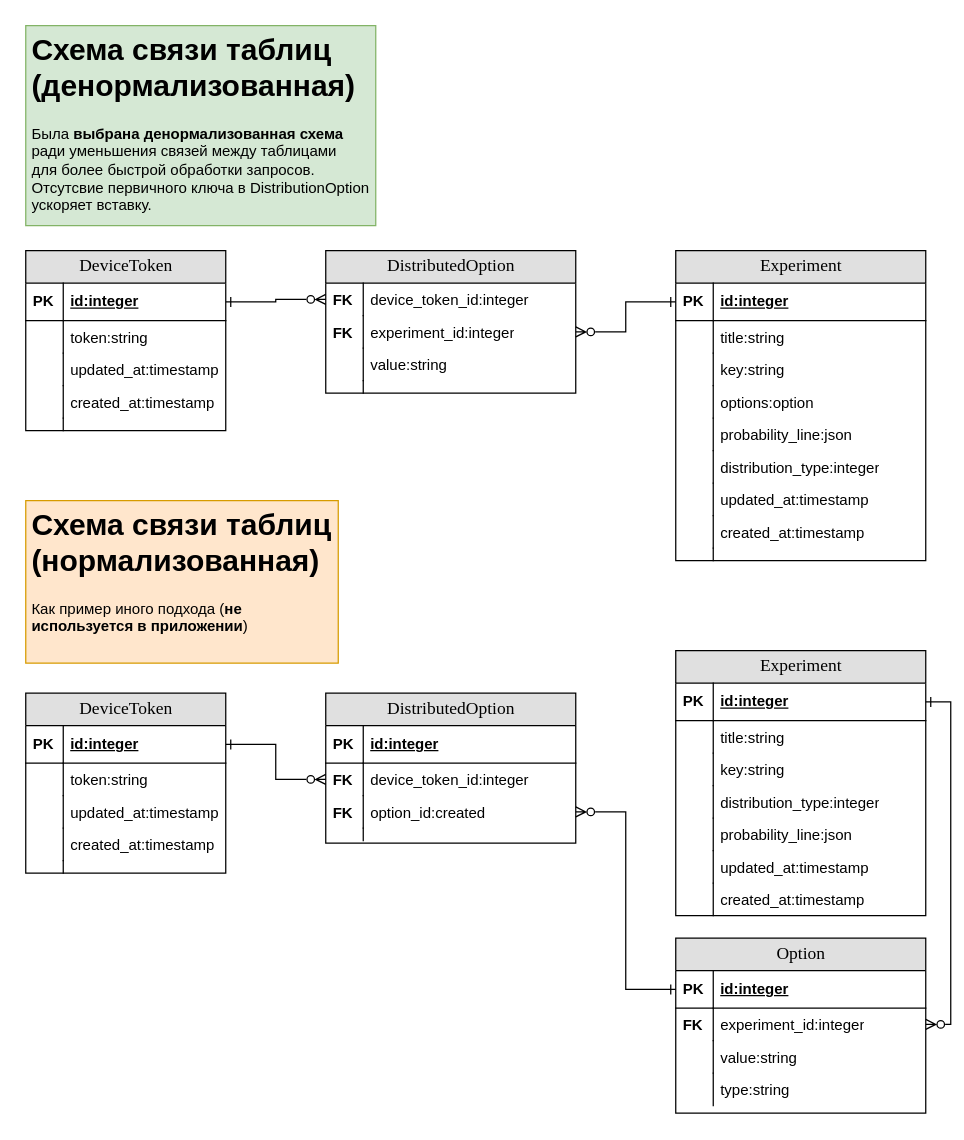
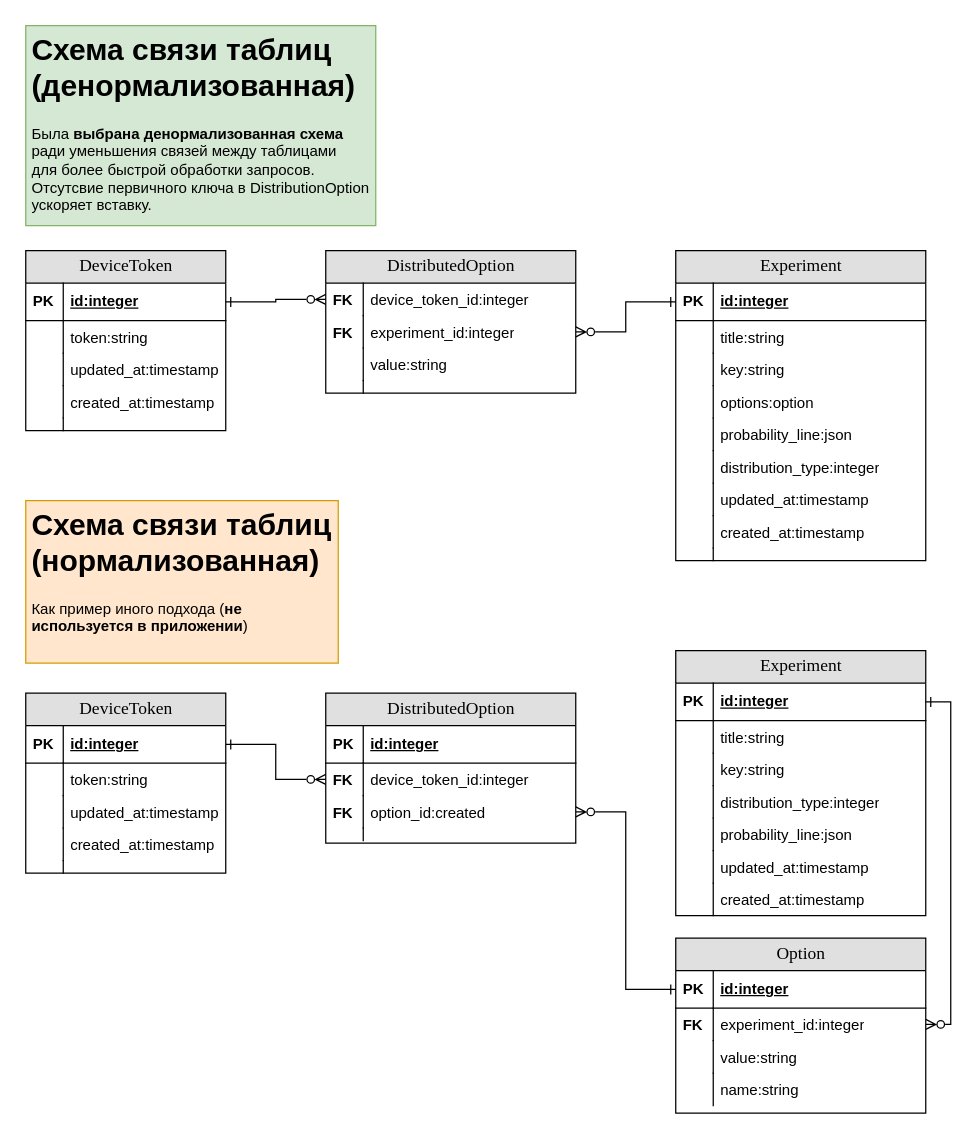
node "type:string": label "type:string" -> "name:string"
